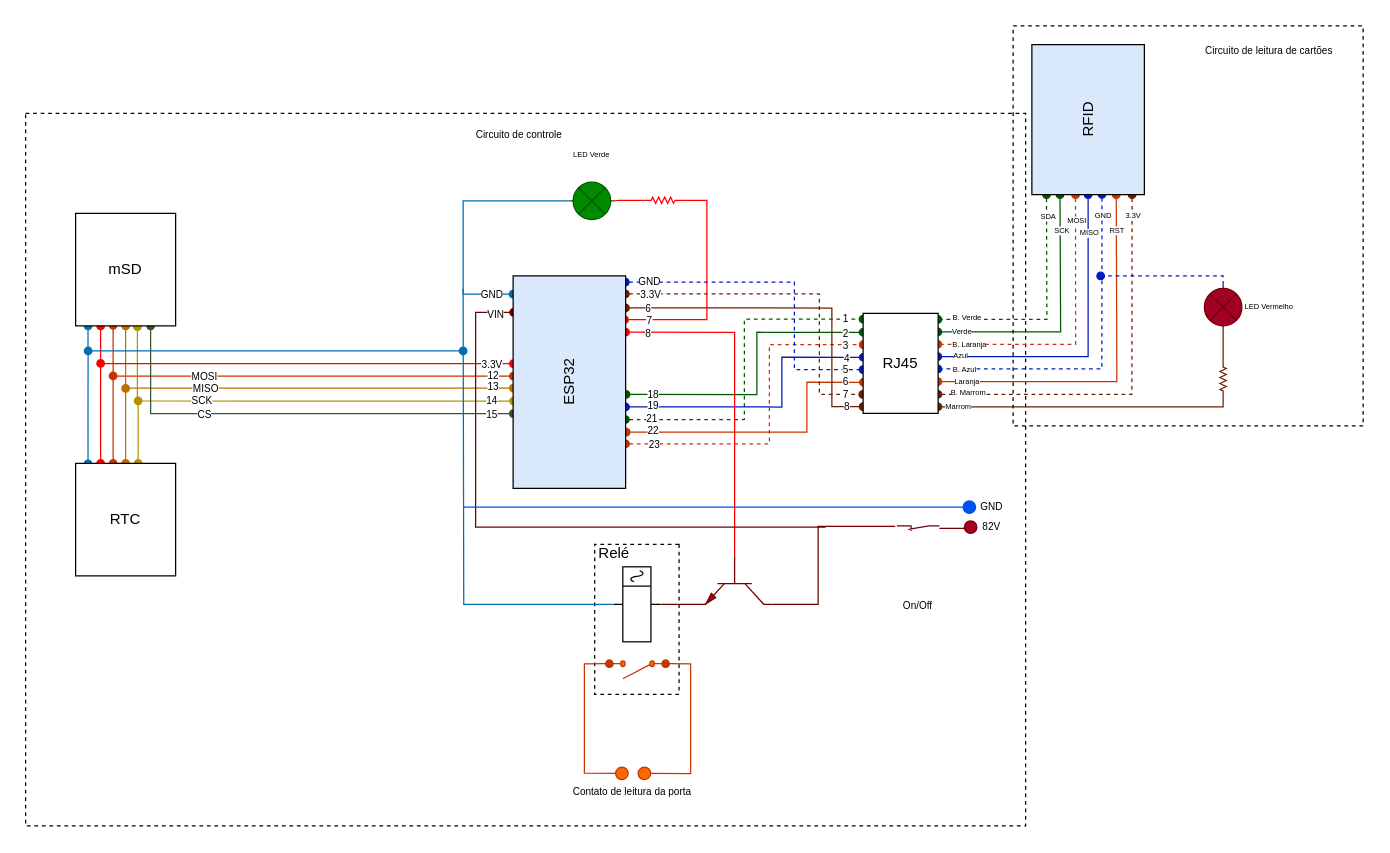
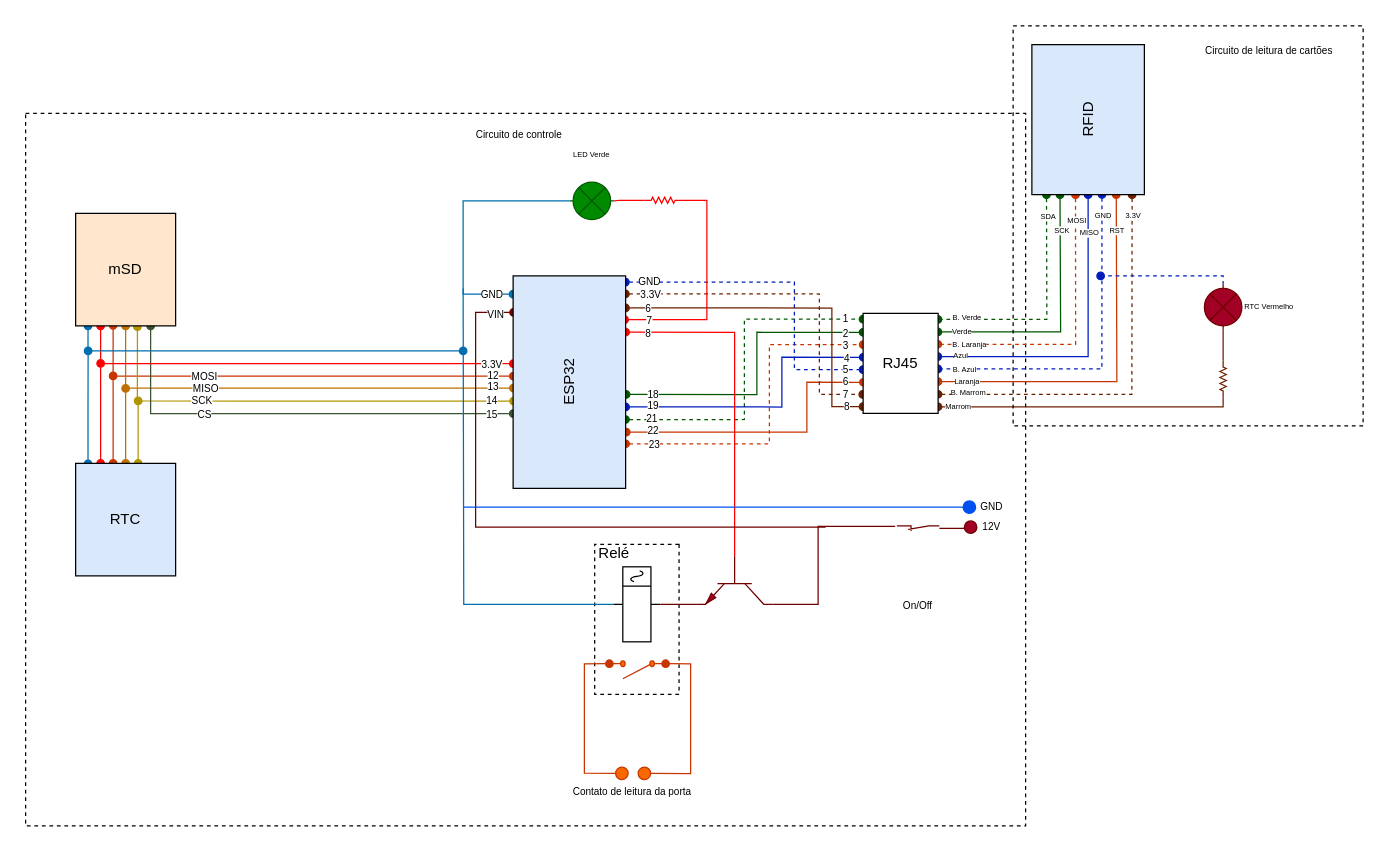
node "mSD": fillcolor #ffffff -> #ffe6cc
node "LED Vermelho": label "LED Vermelho" -> "RTC Vermelho"
node "RTC": fillcolor #ffffff -> #dae8fc
node "82V": label "82V" -> "12V"
